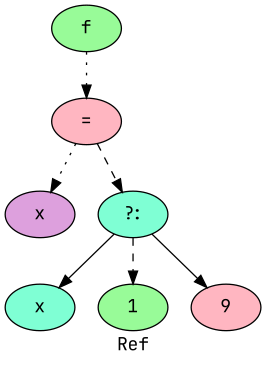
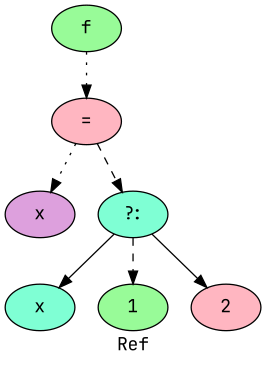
node "9": label "9" -> "2"
